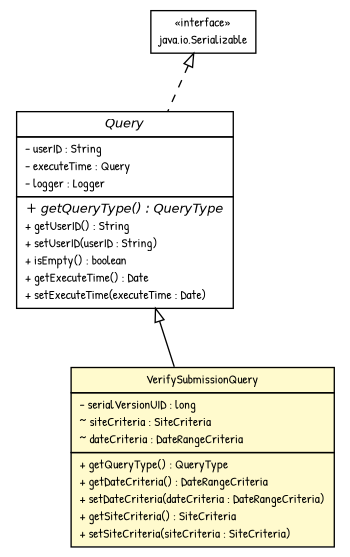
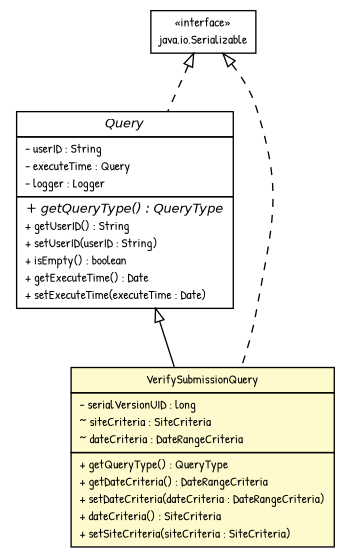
edge "VerifySubmissionQuery" -> "java.io.Serializable": added
node "VerifySubmissionQuery": text "+ getSiteCriteria() : SiteCriteria" -> "+ dateCriteria() : SiteCriteria"
